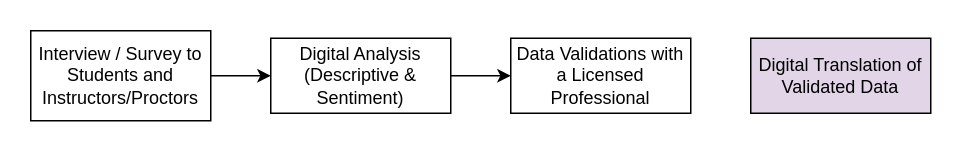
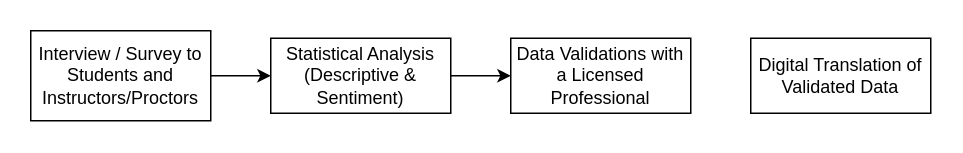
node "Digital Analysis (Descriptive & Sentiment)": label "Digital Analysis (Descriptive & Sentiment)" -> "Statistical Analysis (Descriptive & Sentiment)"
node "Digital Translation of Validated Data": fillcolor #e1d5e7 -> #ffffff
